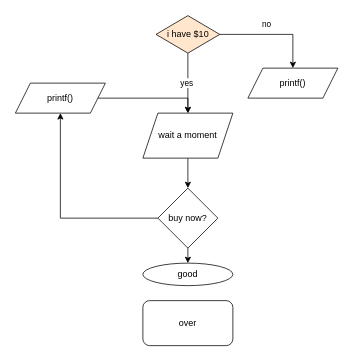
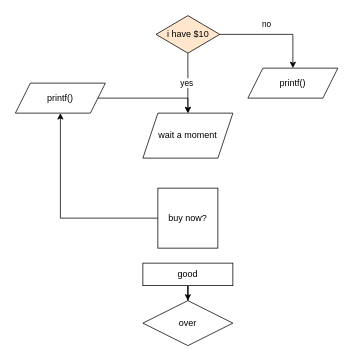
edge "wait a moment" -> "buy now?": removed
node "buy now?": shape diamond -> rectangle
edge "buy now?" -> "good": removed
node "good": shape ellipse -> rectangle
edge "good" -> "over": added
node "over": shape rounded rectangle -> diamond
